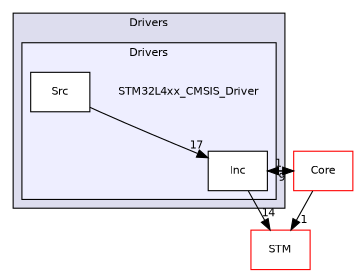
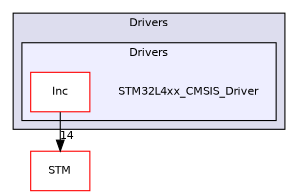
node "Src": removed
node "Inc": color black -> red
node "Core": removed
